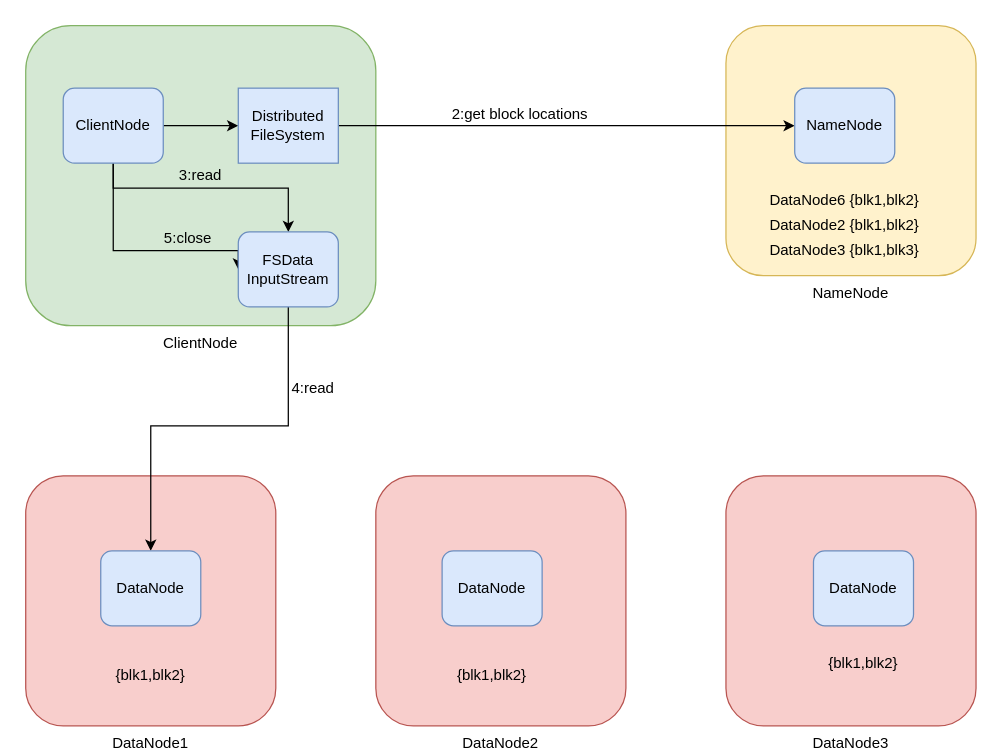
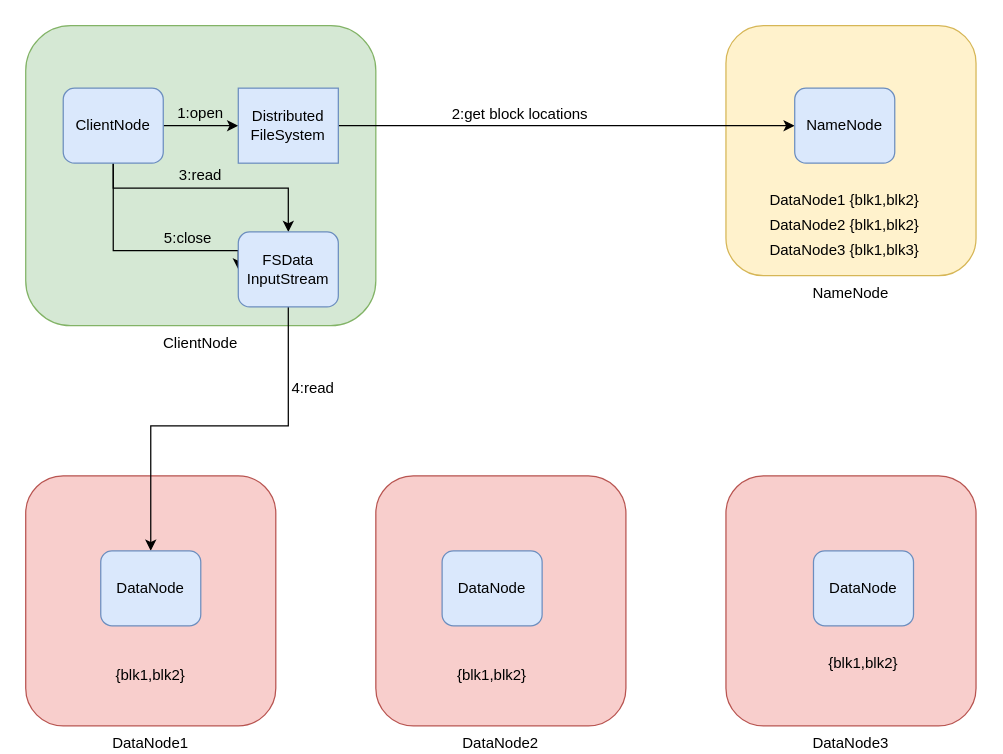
node "1:open": added
node "DataNode6 {blk1,blk2}": label "DataNode6 {blk1,blk2}" -> "DataNode1 {blk1,blk2}"
